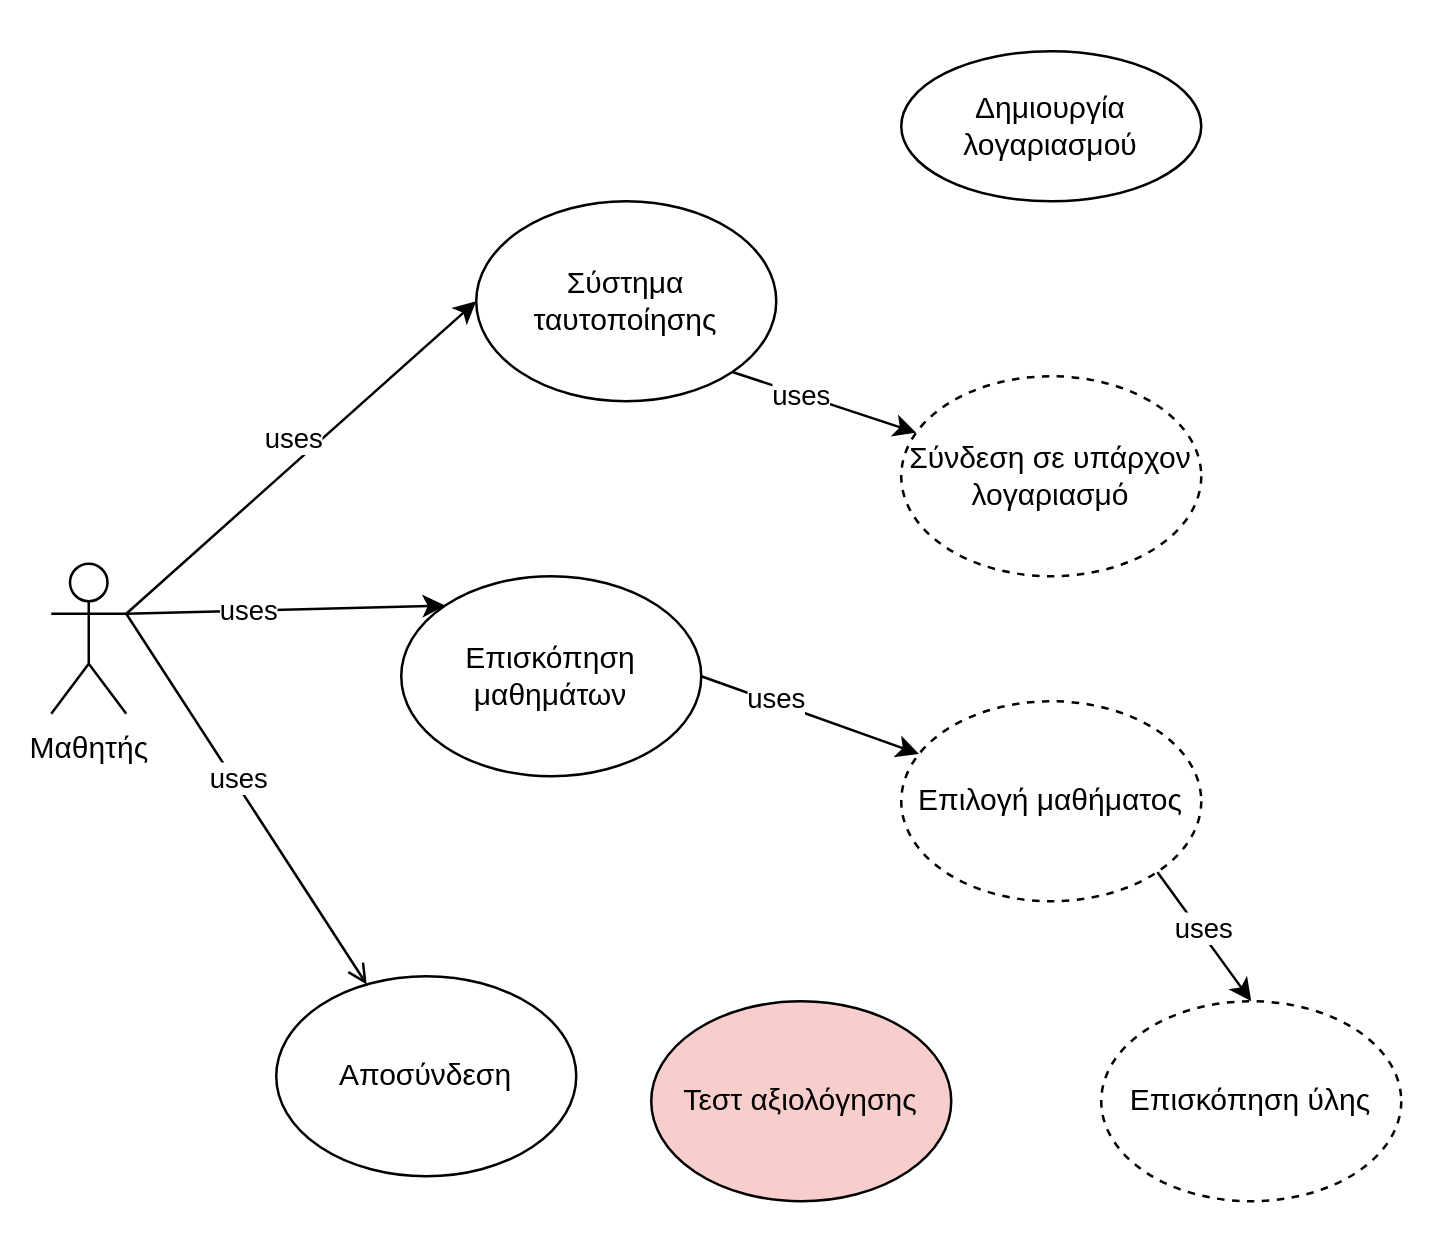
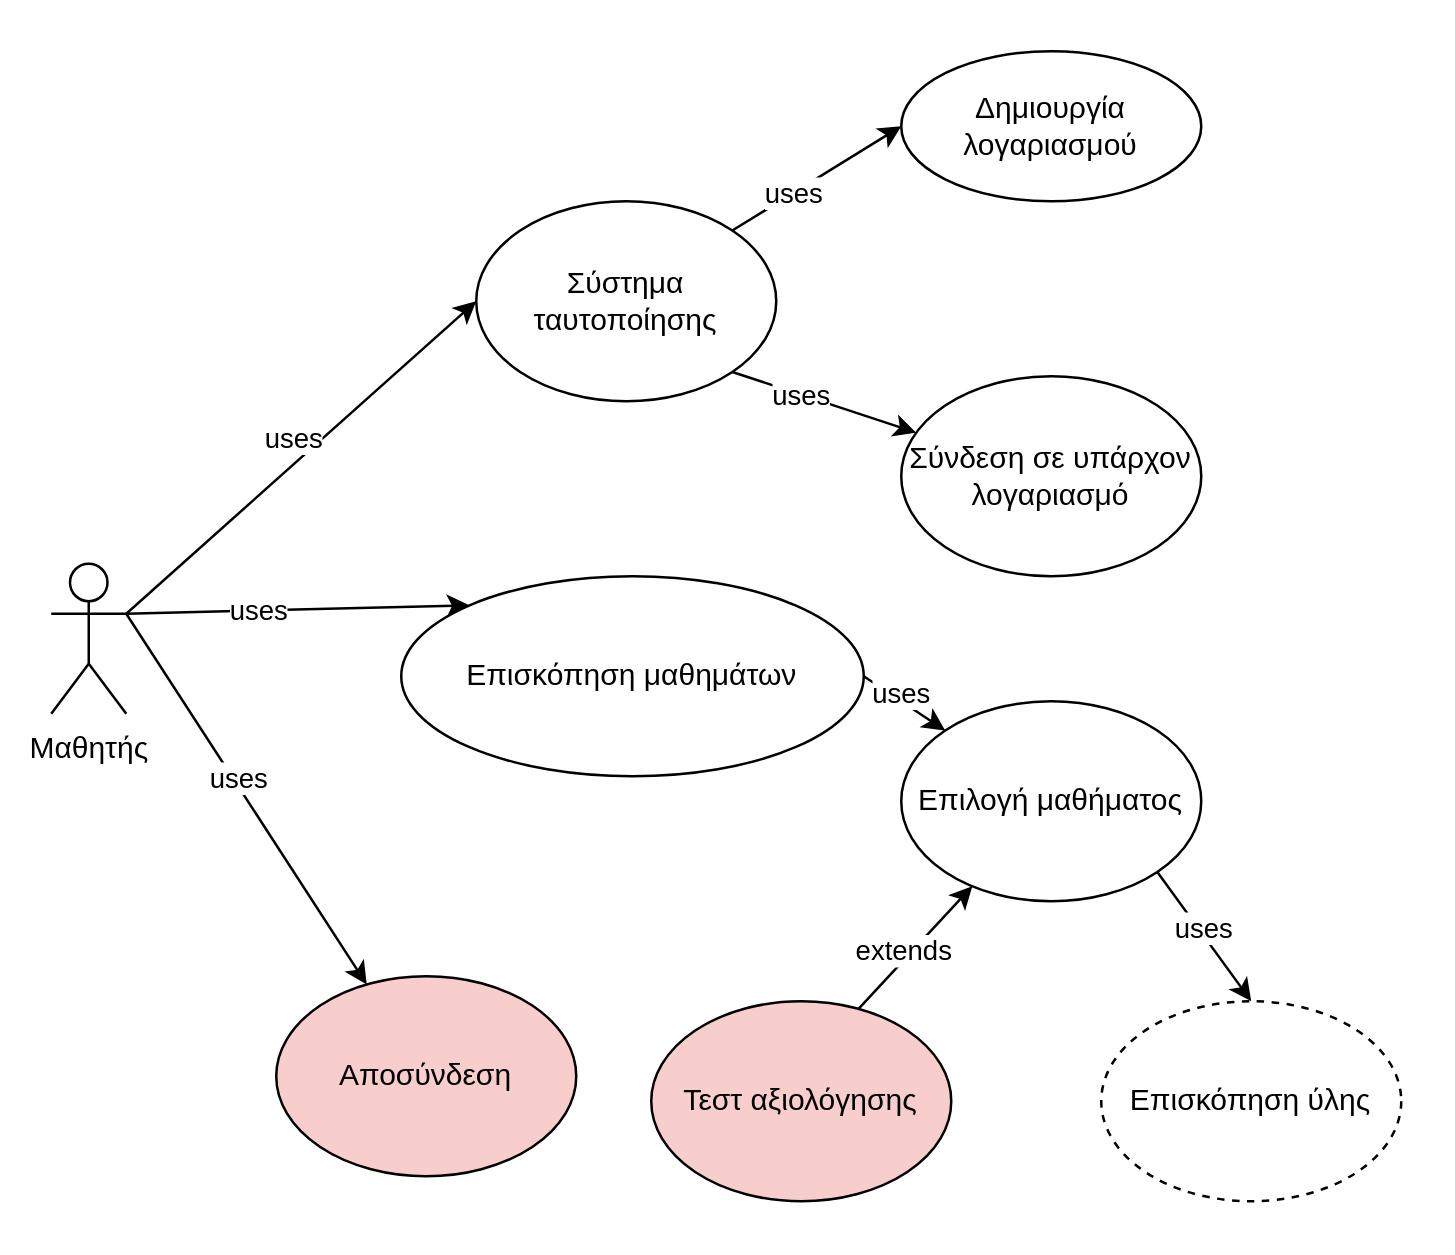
edge "Σύστημα ταυτοποίησης" -> "Δημιουργία λογαριασμού": added, label "uses"
node "Σύνδεση σε υπάρχον λογαριασμό": style dashed -> solid
node "Επισκόπηση μαθημάτων": size 300x200 -> 463x200
node "Επιλογή μαθήματος": style dashed -> solid
edge "Μαθητής" -> "Αποσύνδεση": arrowhead open -> classic
edge "Τεστ αξιολόγησης" -> "Επιλογή μαθήματος": added, label "extends"
node "Αποσύνδεση": fillcolor #ffffff -> #f8cecc
